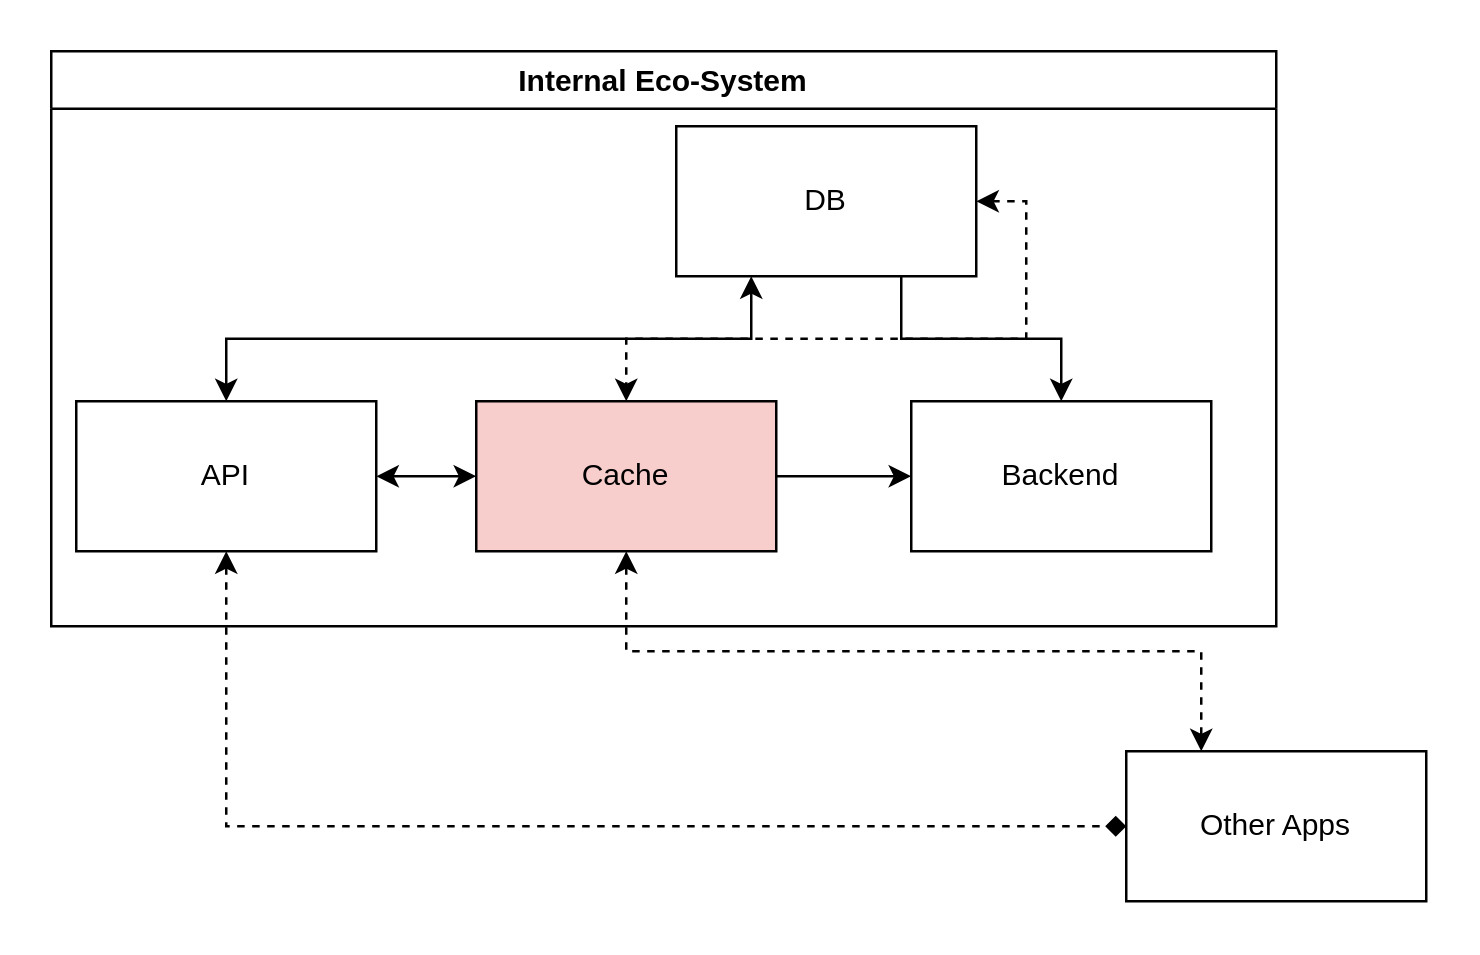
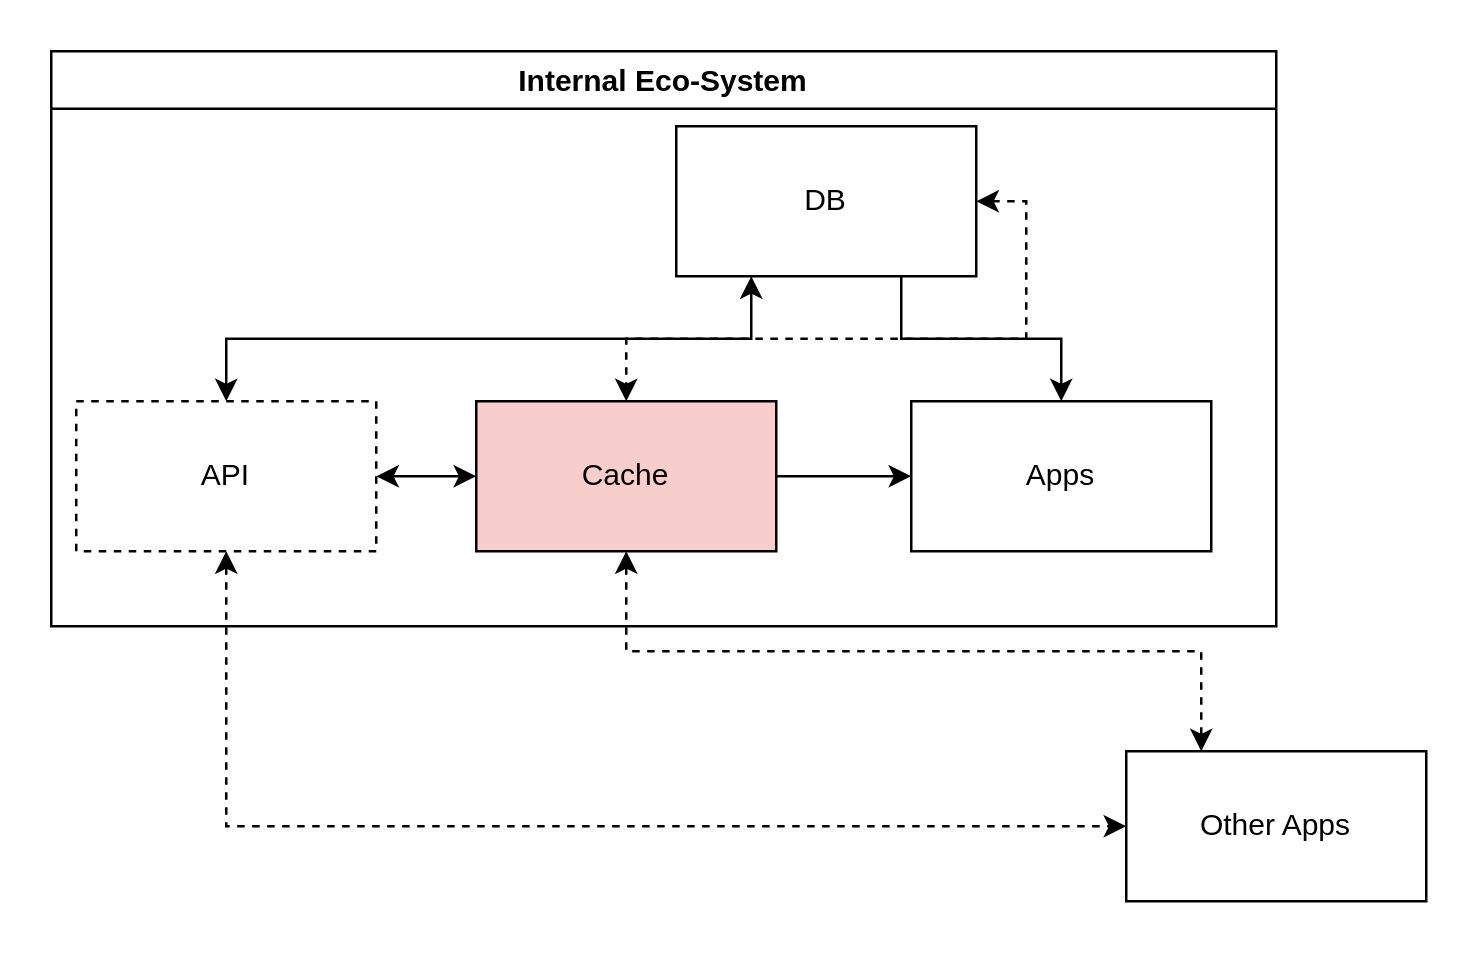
node "API": style solid -> dashed
node "Backend": label "Backend" -> "Apps"
edge "API" -- "Other Apps": arrowhead diamond -> classic
